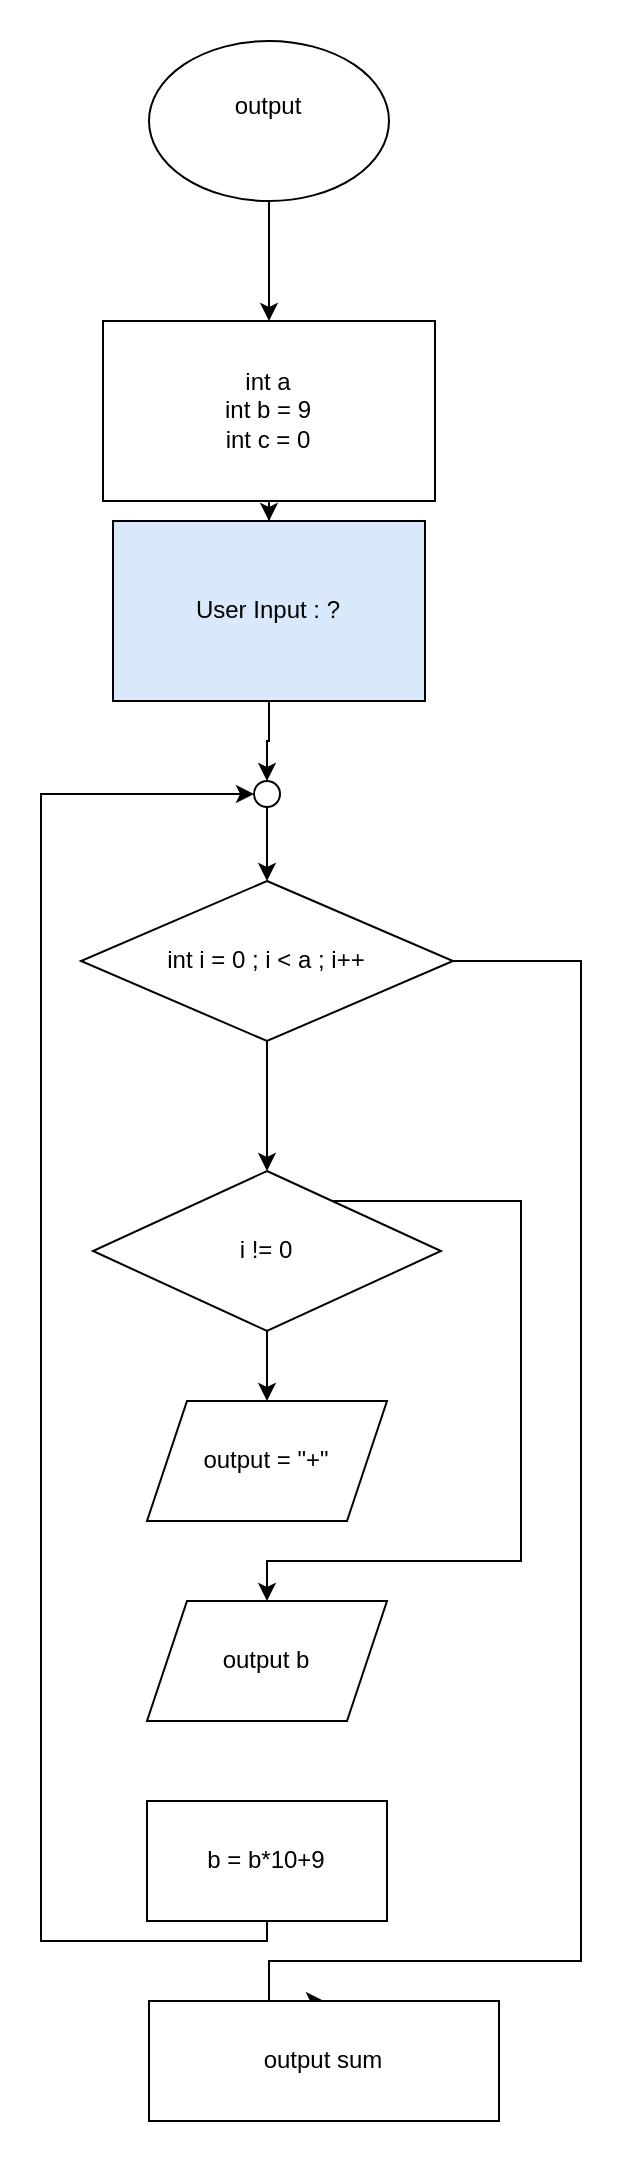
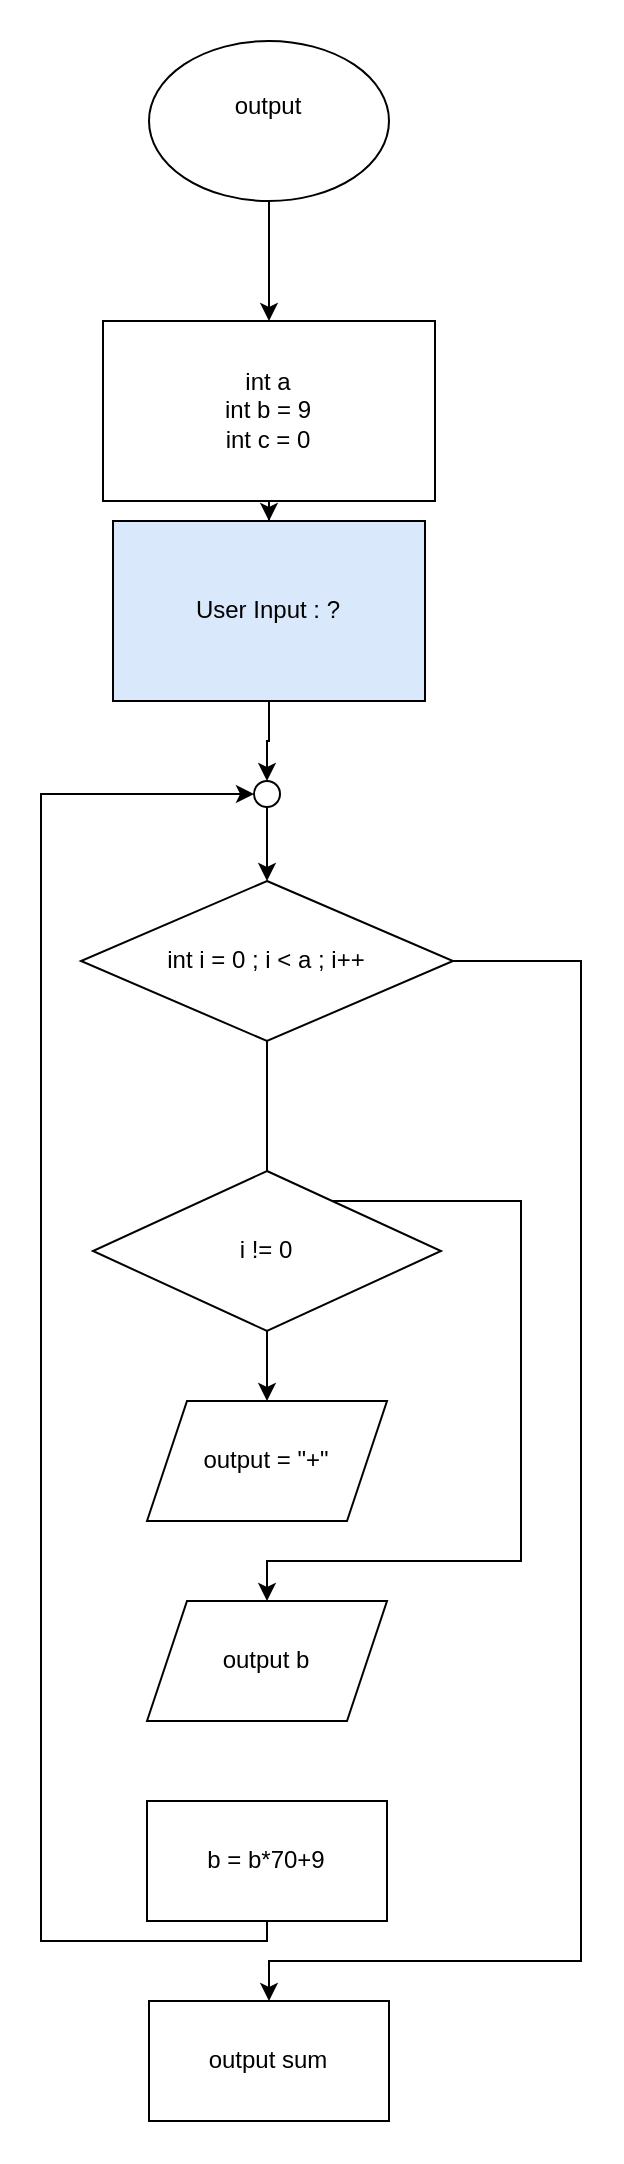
edge "int i = 0 ; i < a ; i++" -> "i != 0": arrowhead classic -> none
node "b = b*10+9": label "b = b*10+9" -> "b = b*70+9"
node "output sum": size 350x120 -> 240x120
